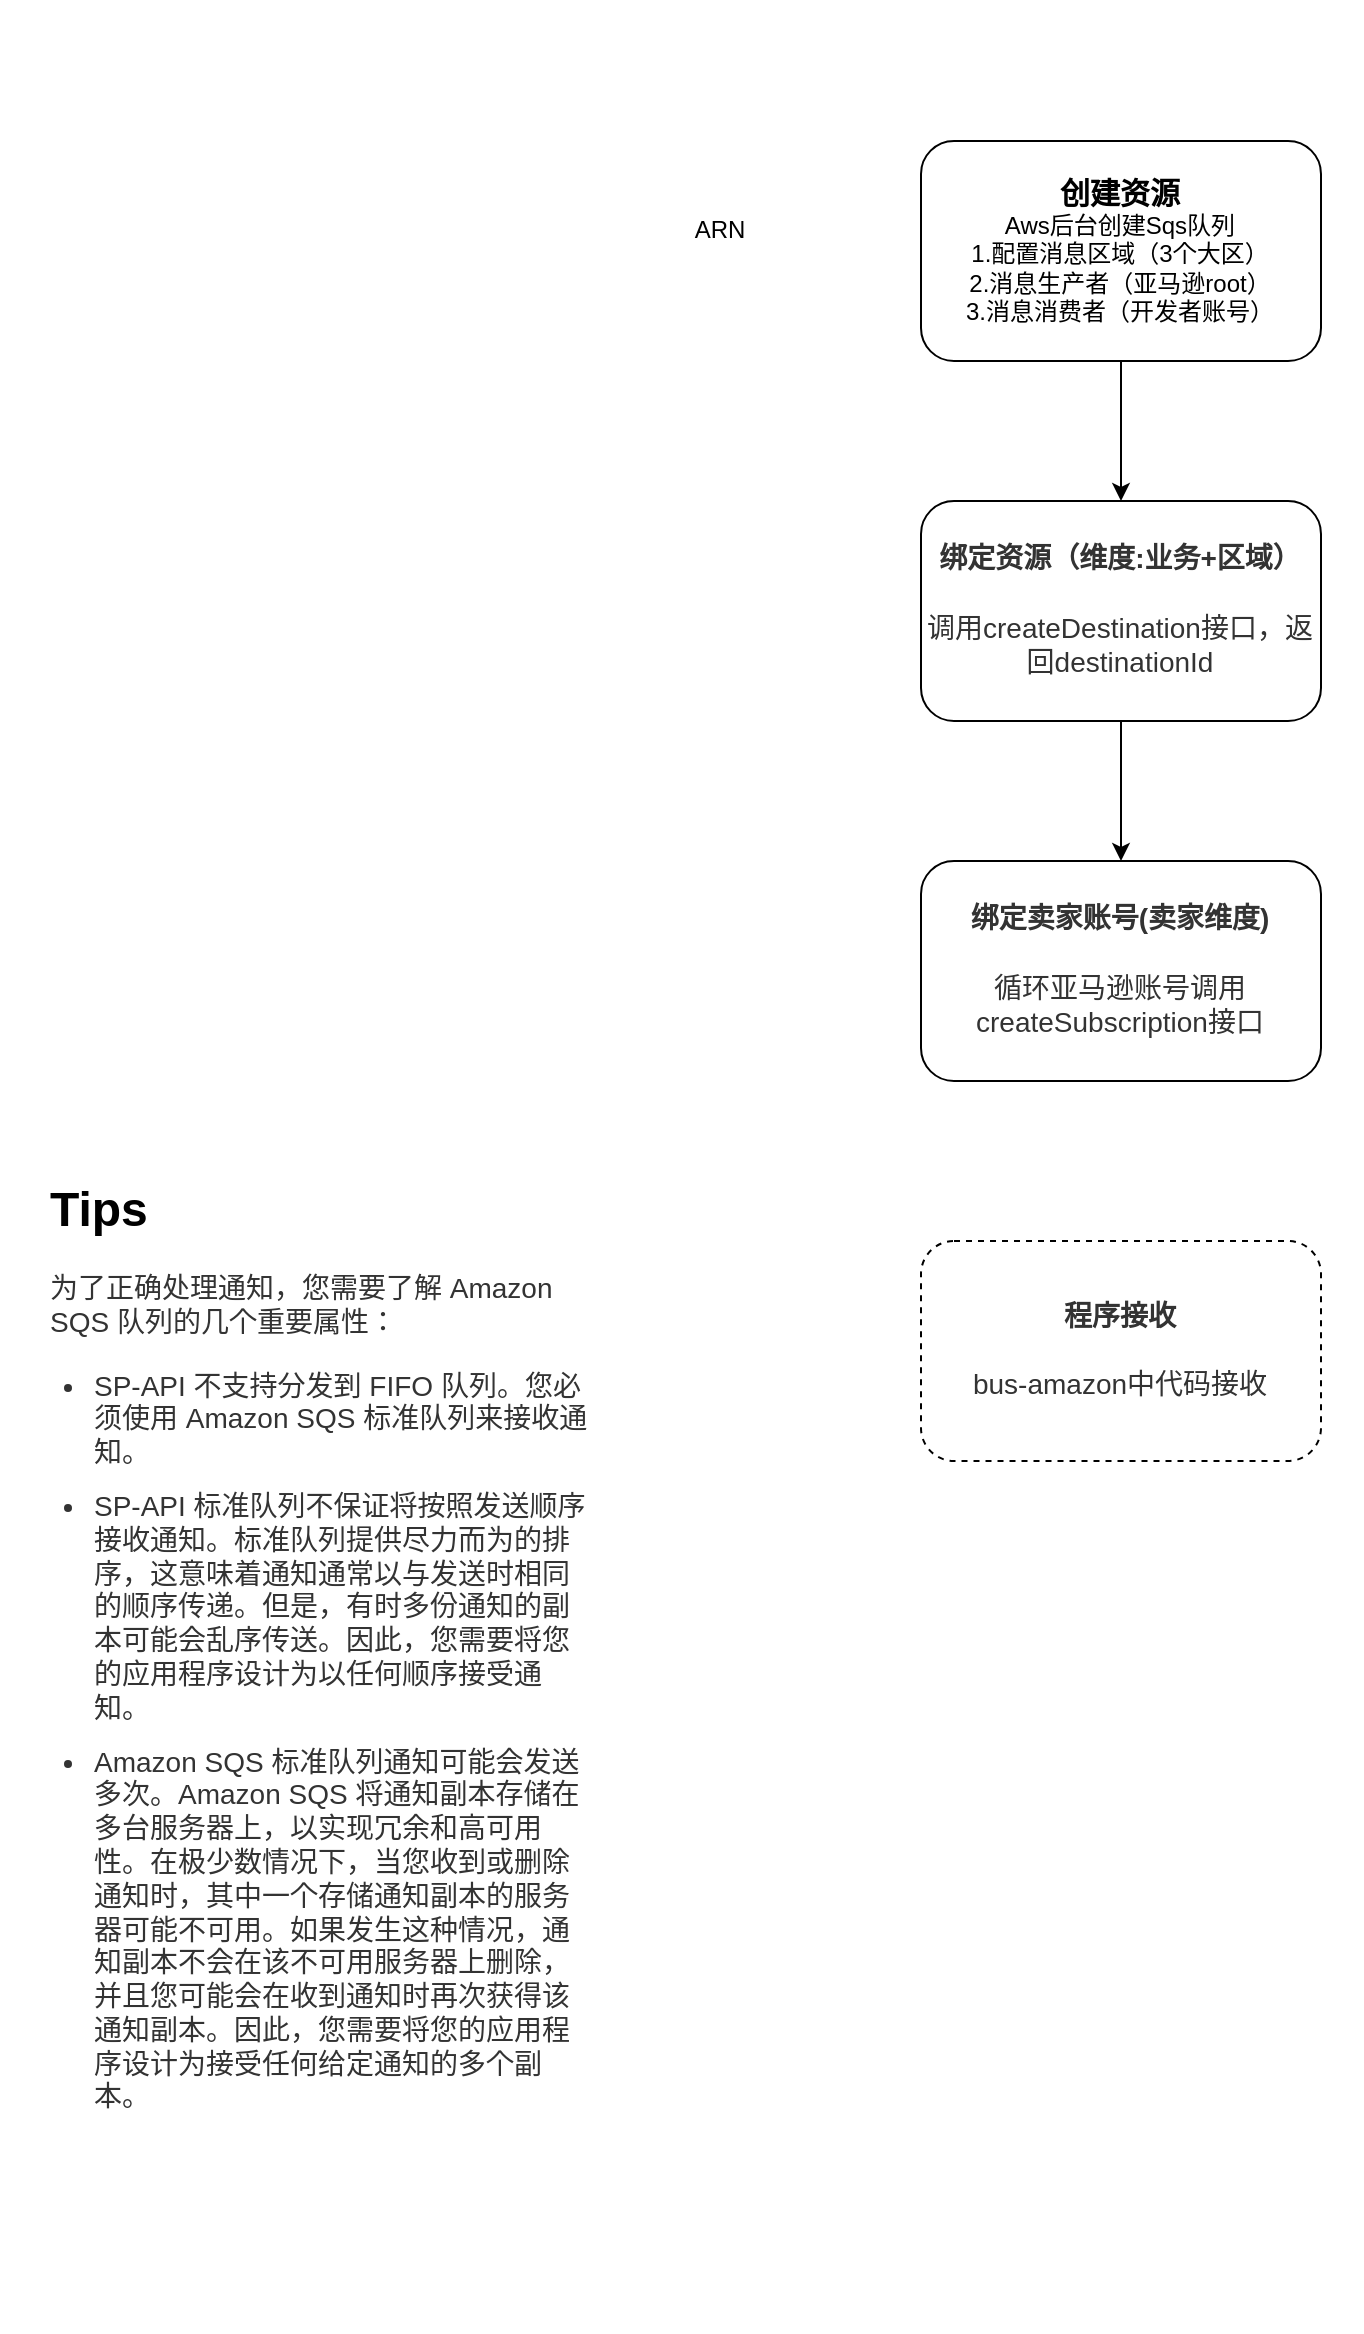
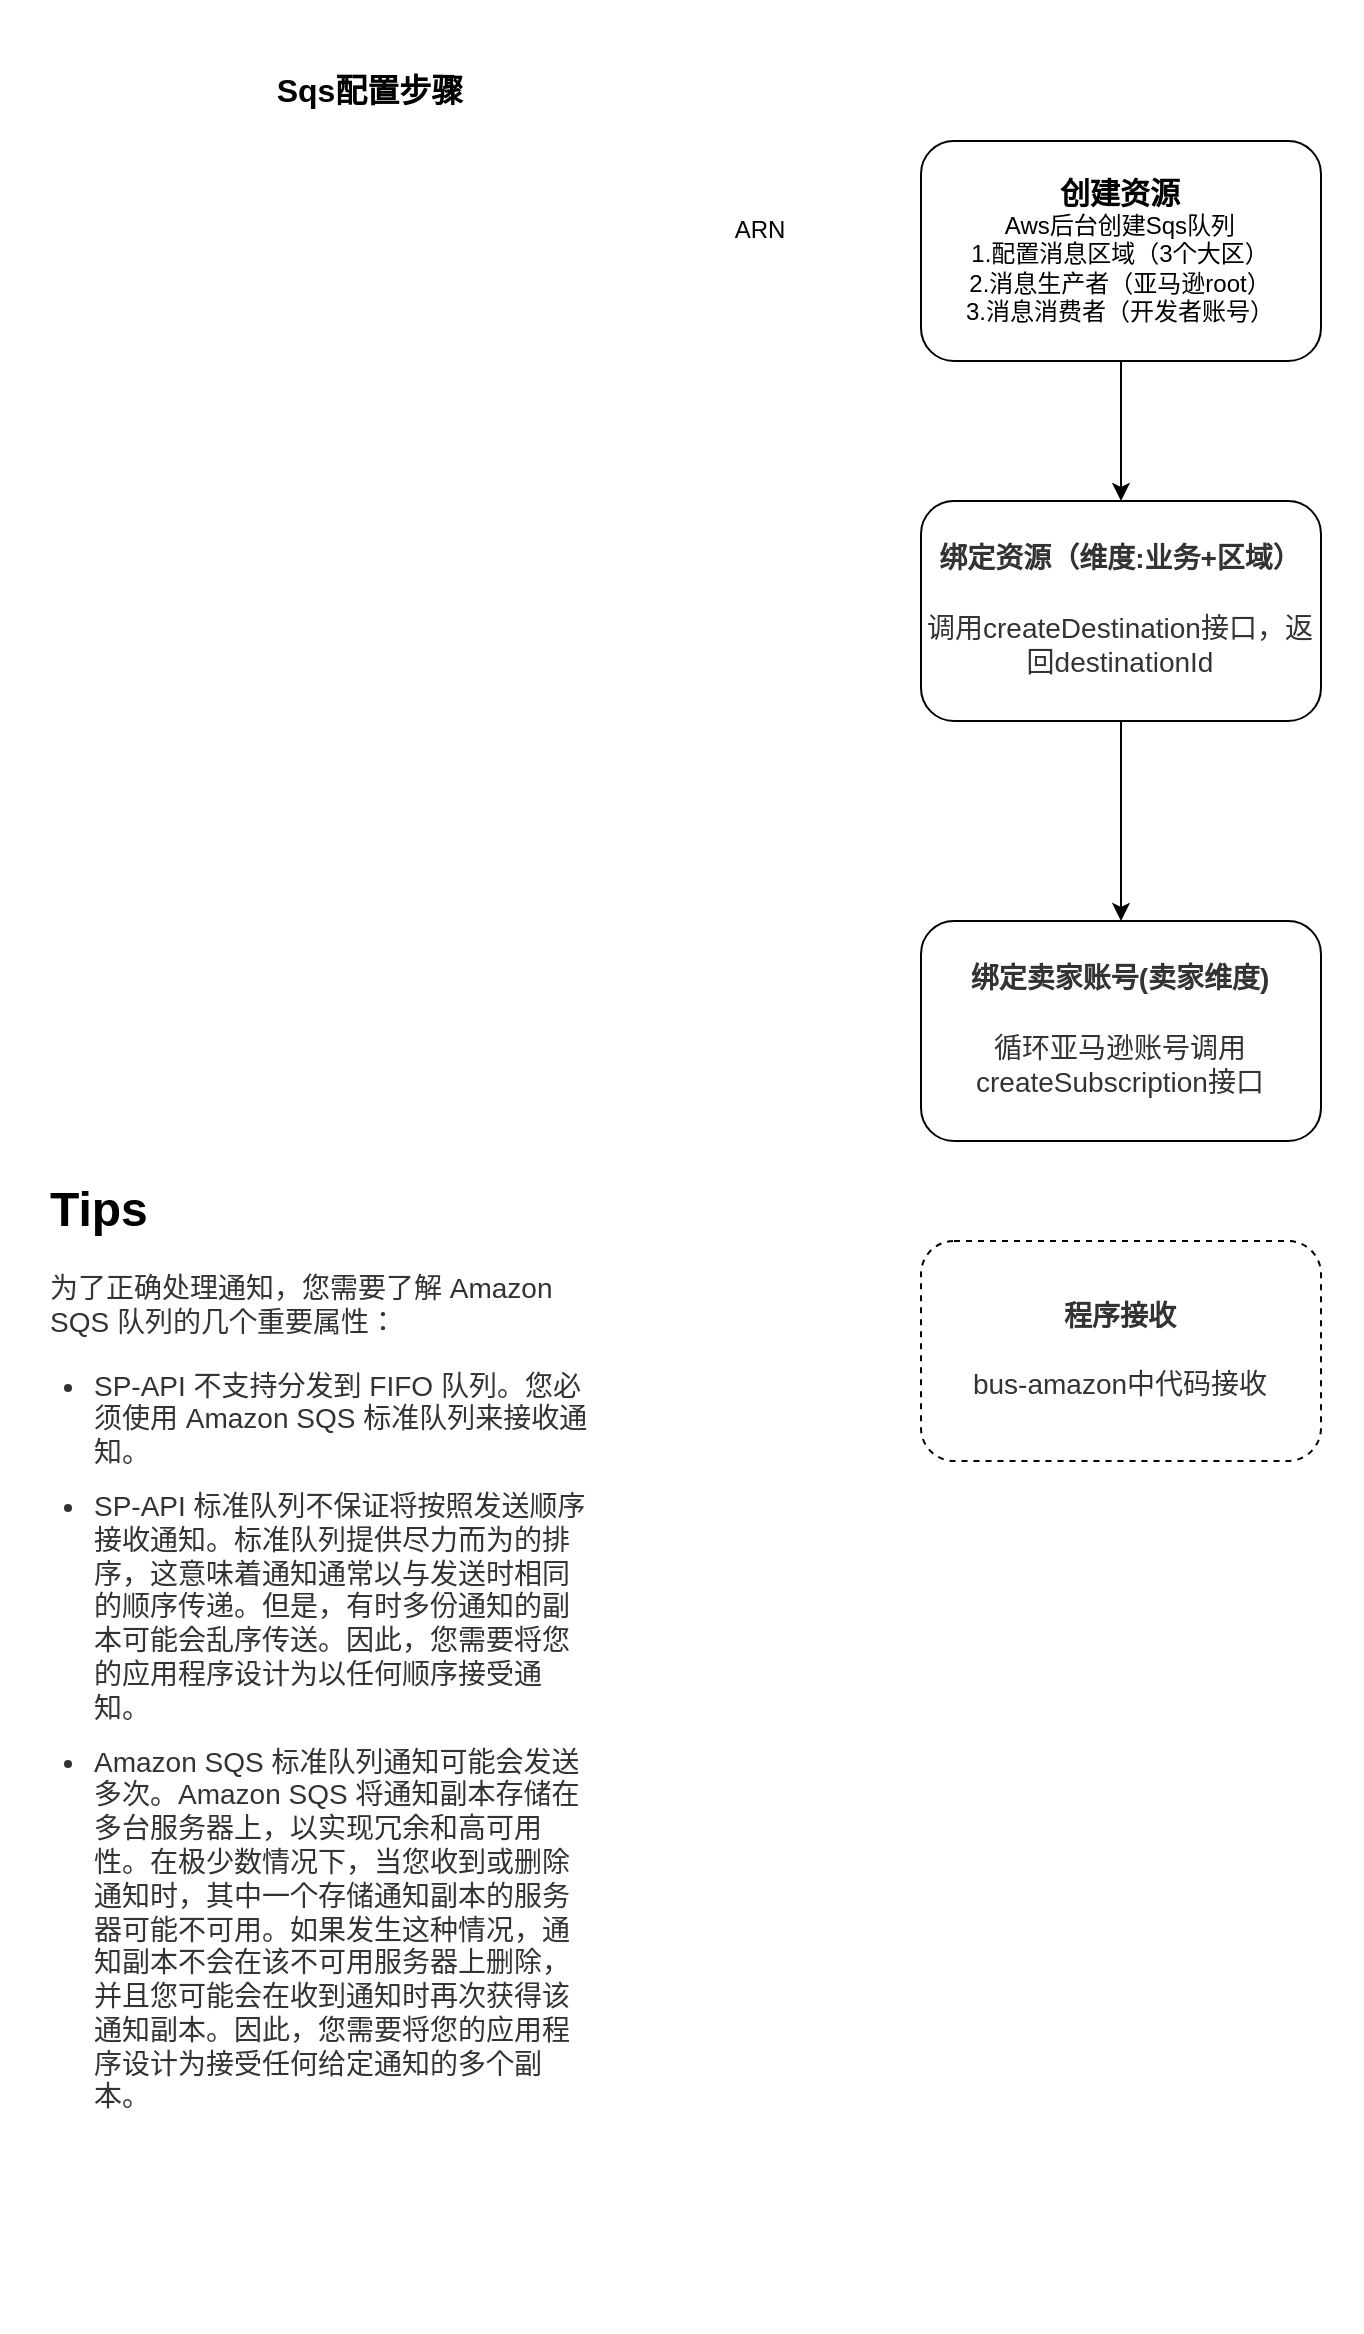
node "Sqs配置步骤": added
node "ARN": moved (721, 231) -> (761, 231)
node "绑定卖家账号(卖家维度)循环亚马逊账号调用createSubscription接口": moved (1121, 971) -> (1121, 1031)
